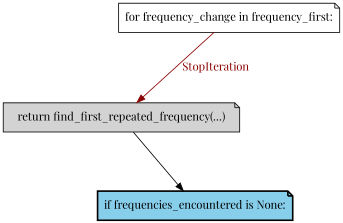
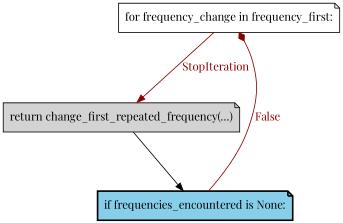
node "return find_first_repeated_frequency(...)": label "return find_first_repeated_frequency(...)" -> "return change_first_repeated_frequency(...)"
edge "if frequencies_encountered is None:" -> "for frequency_change in frequency_first:": added, label "False"
